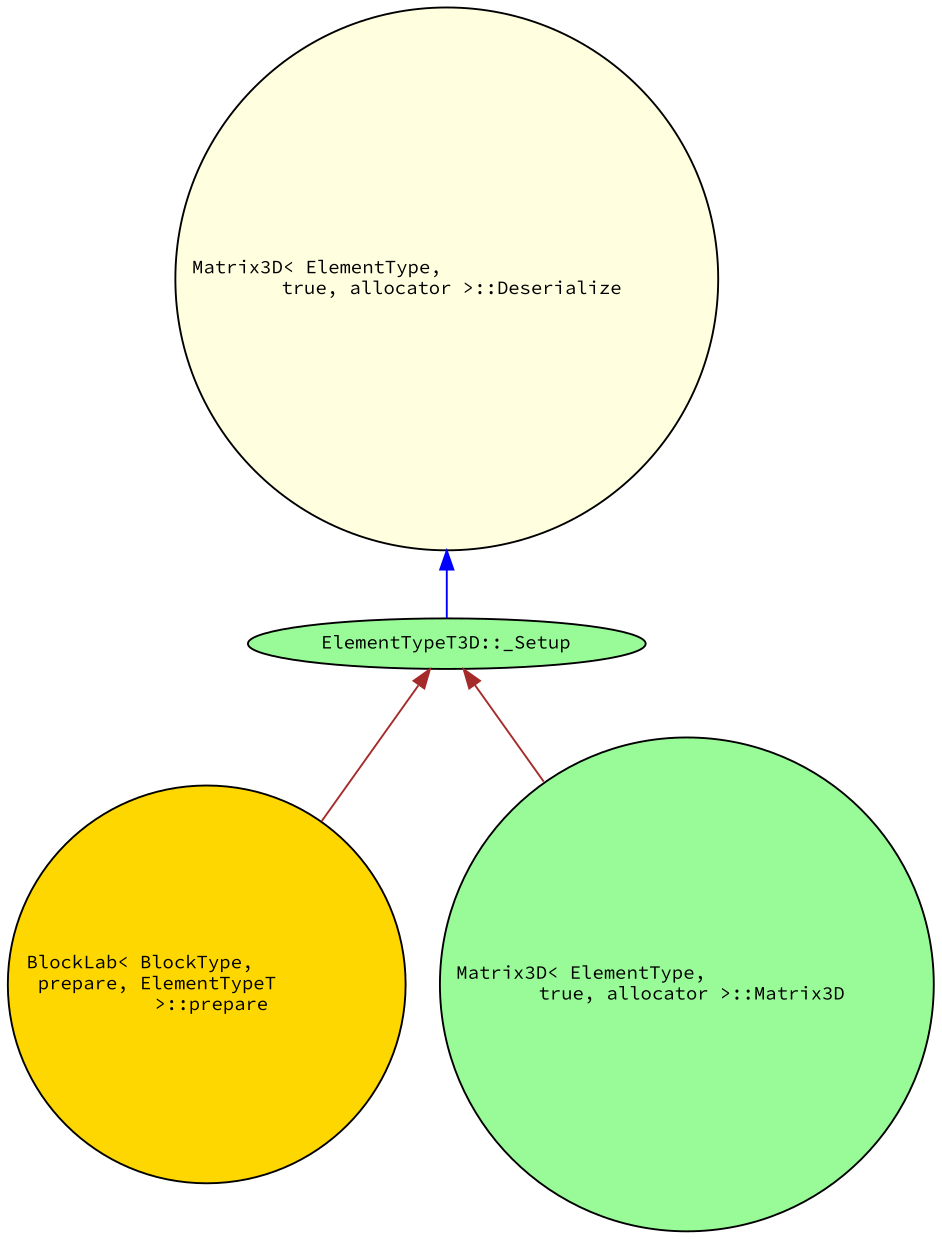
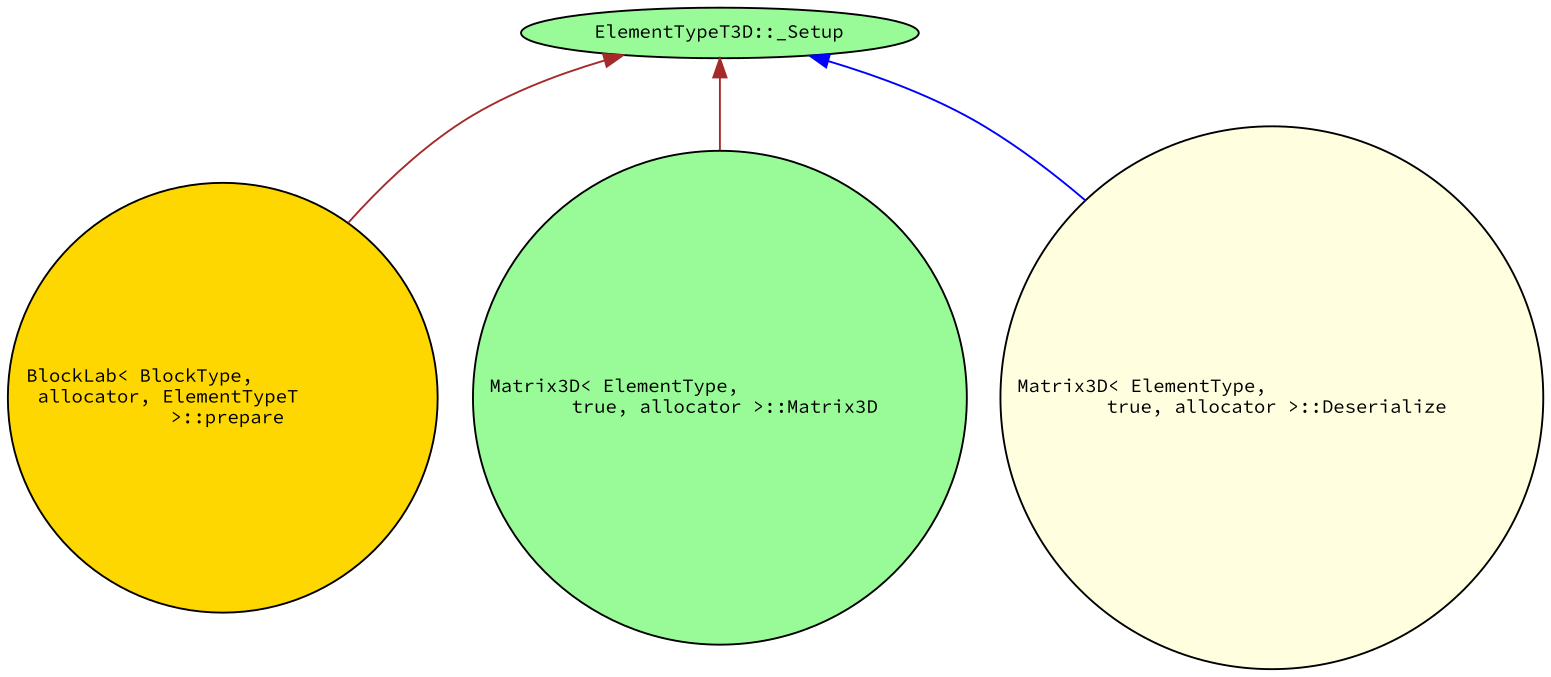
edge "ElementTypeT3D::_Setup" -> "Matrix3D< ElementType, true, allocator >::Deserialize": reversed
node "BlockLab< BlockType, prepare, ElementTypeT >::prepare": label "BlockLab< BlockType, prepare, ElementTypeT >::prepare" -> "BlockLab< BlockType, allocator, ElementTypeT >::prepare"
